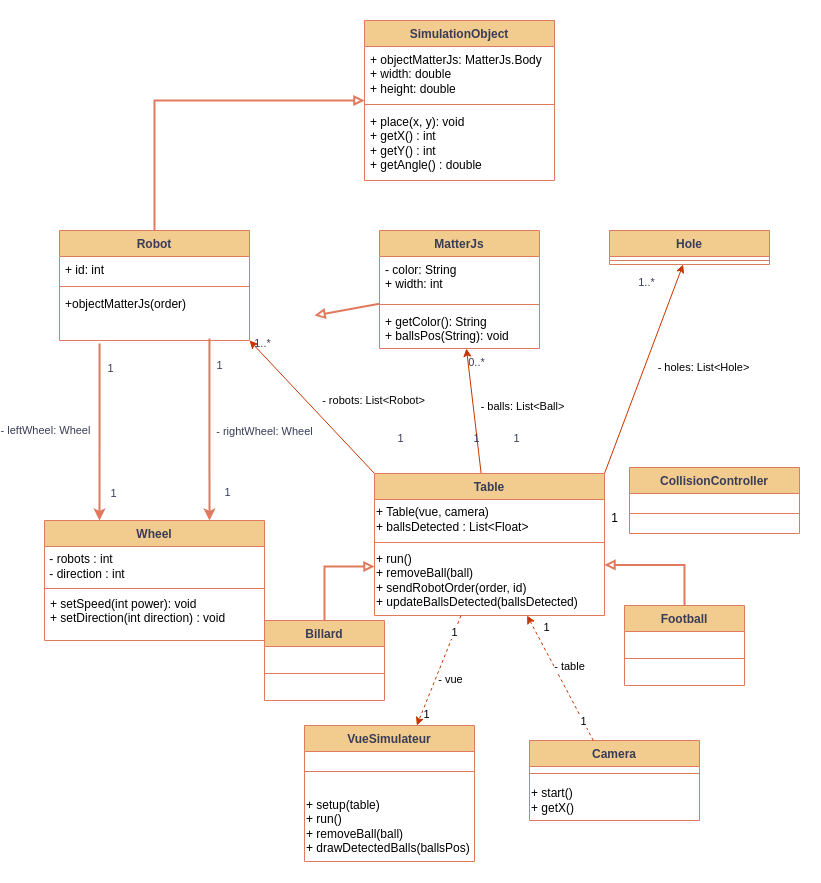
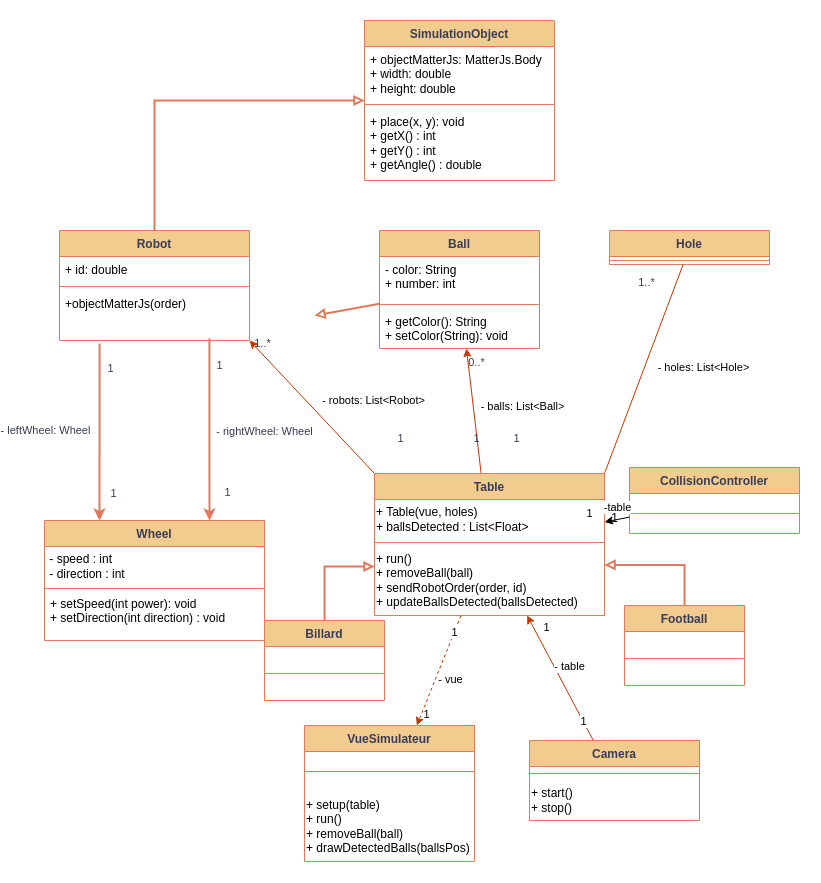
node "MatterJs": label "MatterJs" -> "Ball"
node "+ id: int": label "+ id: int" -> "+ id: double"
edge "Table" -> "Hole": arrowhead classic -> none
node "- color: String + width: int": label "- color: String + width: int" -> "- color: String + number: int"
node "+ getColor(): String + ballsPos(String): void": label "+ getColor(): String + ballsPos(String): void" -> "+ getColor(): String + setColor(String): void"
edge "CollisionController" -> "Table": added, labels "-table", "1"
node "+ Table(vue, camera) + ballsDetected : List<Float>": label "+ Table(vue, camera) + ballsDetected : List<Float>" -> "+ Table(vue, holes) + ballsDetected : List<Float>"
node "- robots : int - direction : int": label "- robots : int - direction : int" -> "- speed : int - direction : int"
edge "Camera" -> "Table": style dashed -> solid
node "+ start() + getX()": label "+ start() + getX()" -> "+ start() + stop()"
